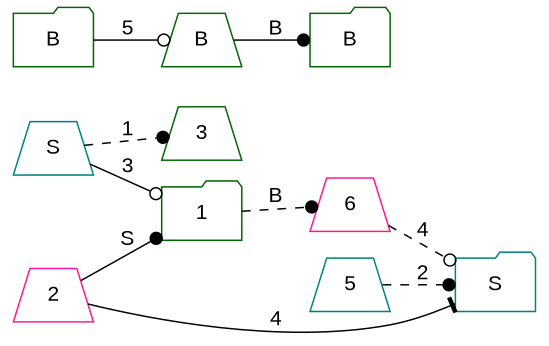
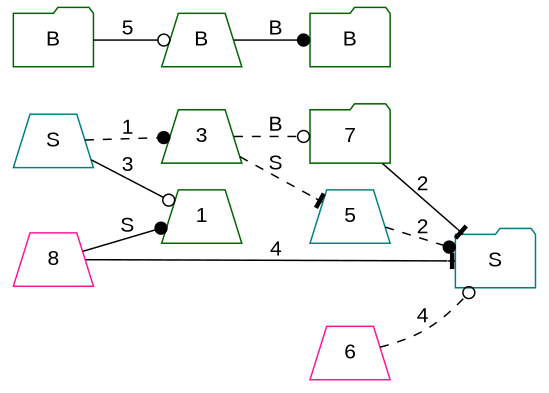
node "7": added
edge "3" -> "5": added, label "S"
edge "1" -> "6": removed, label "B"
node "1": shape folder -> trapezium
node "2": label "2" -> "8"
